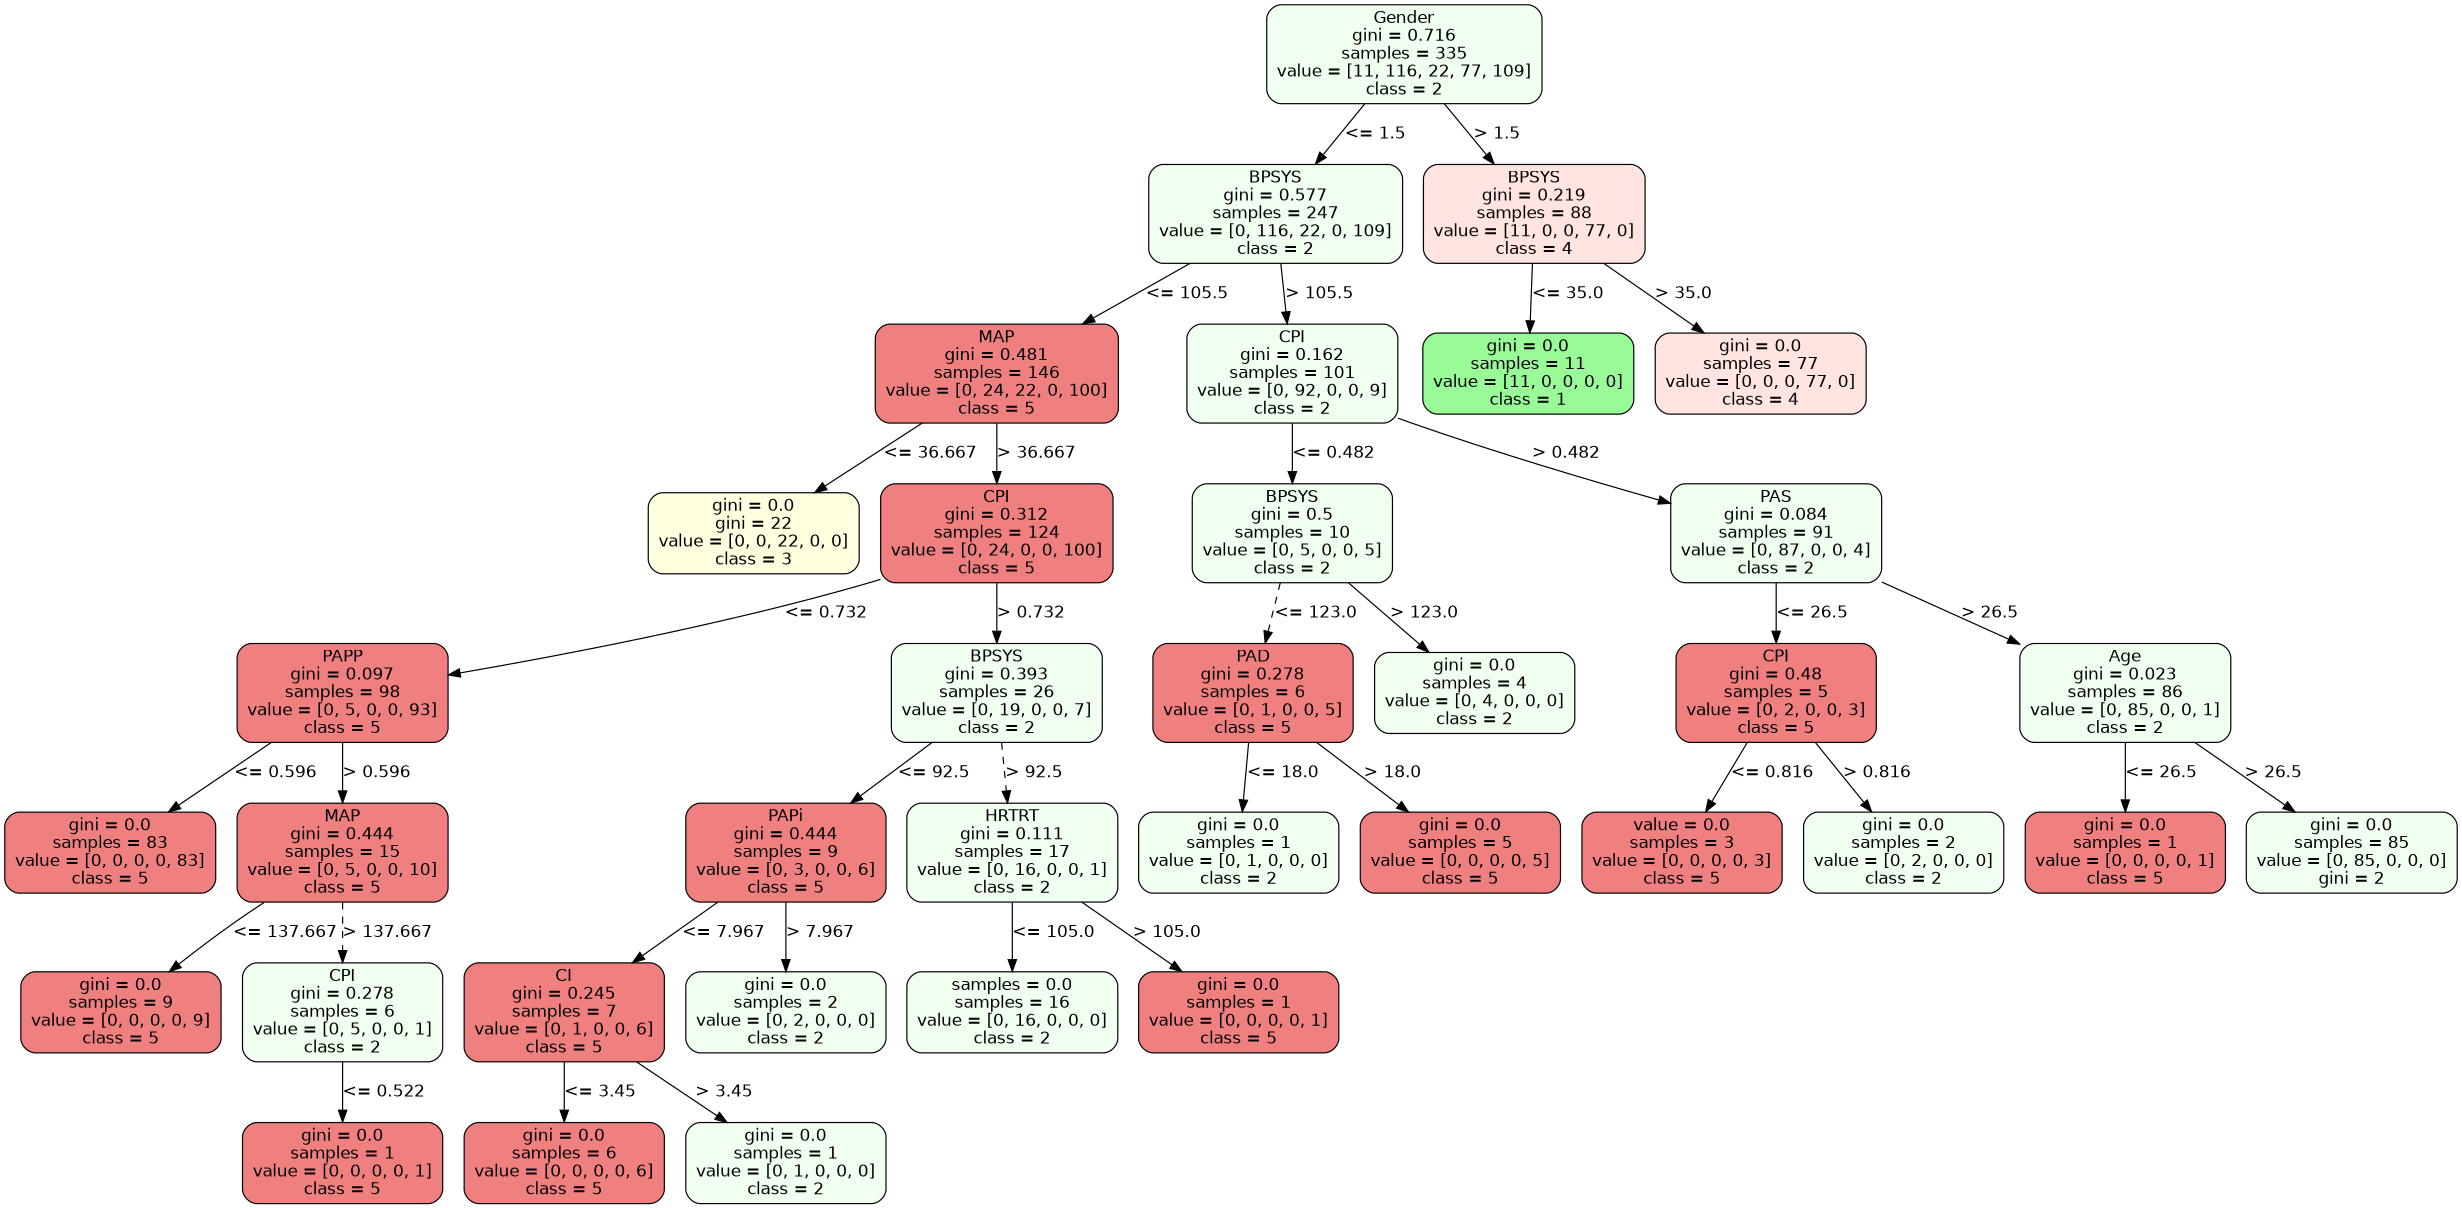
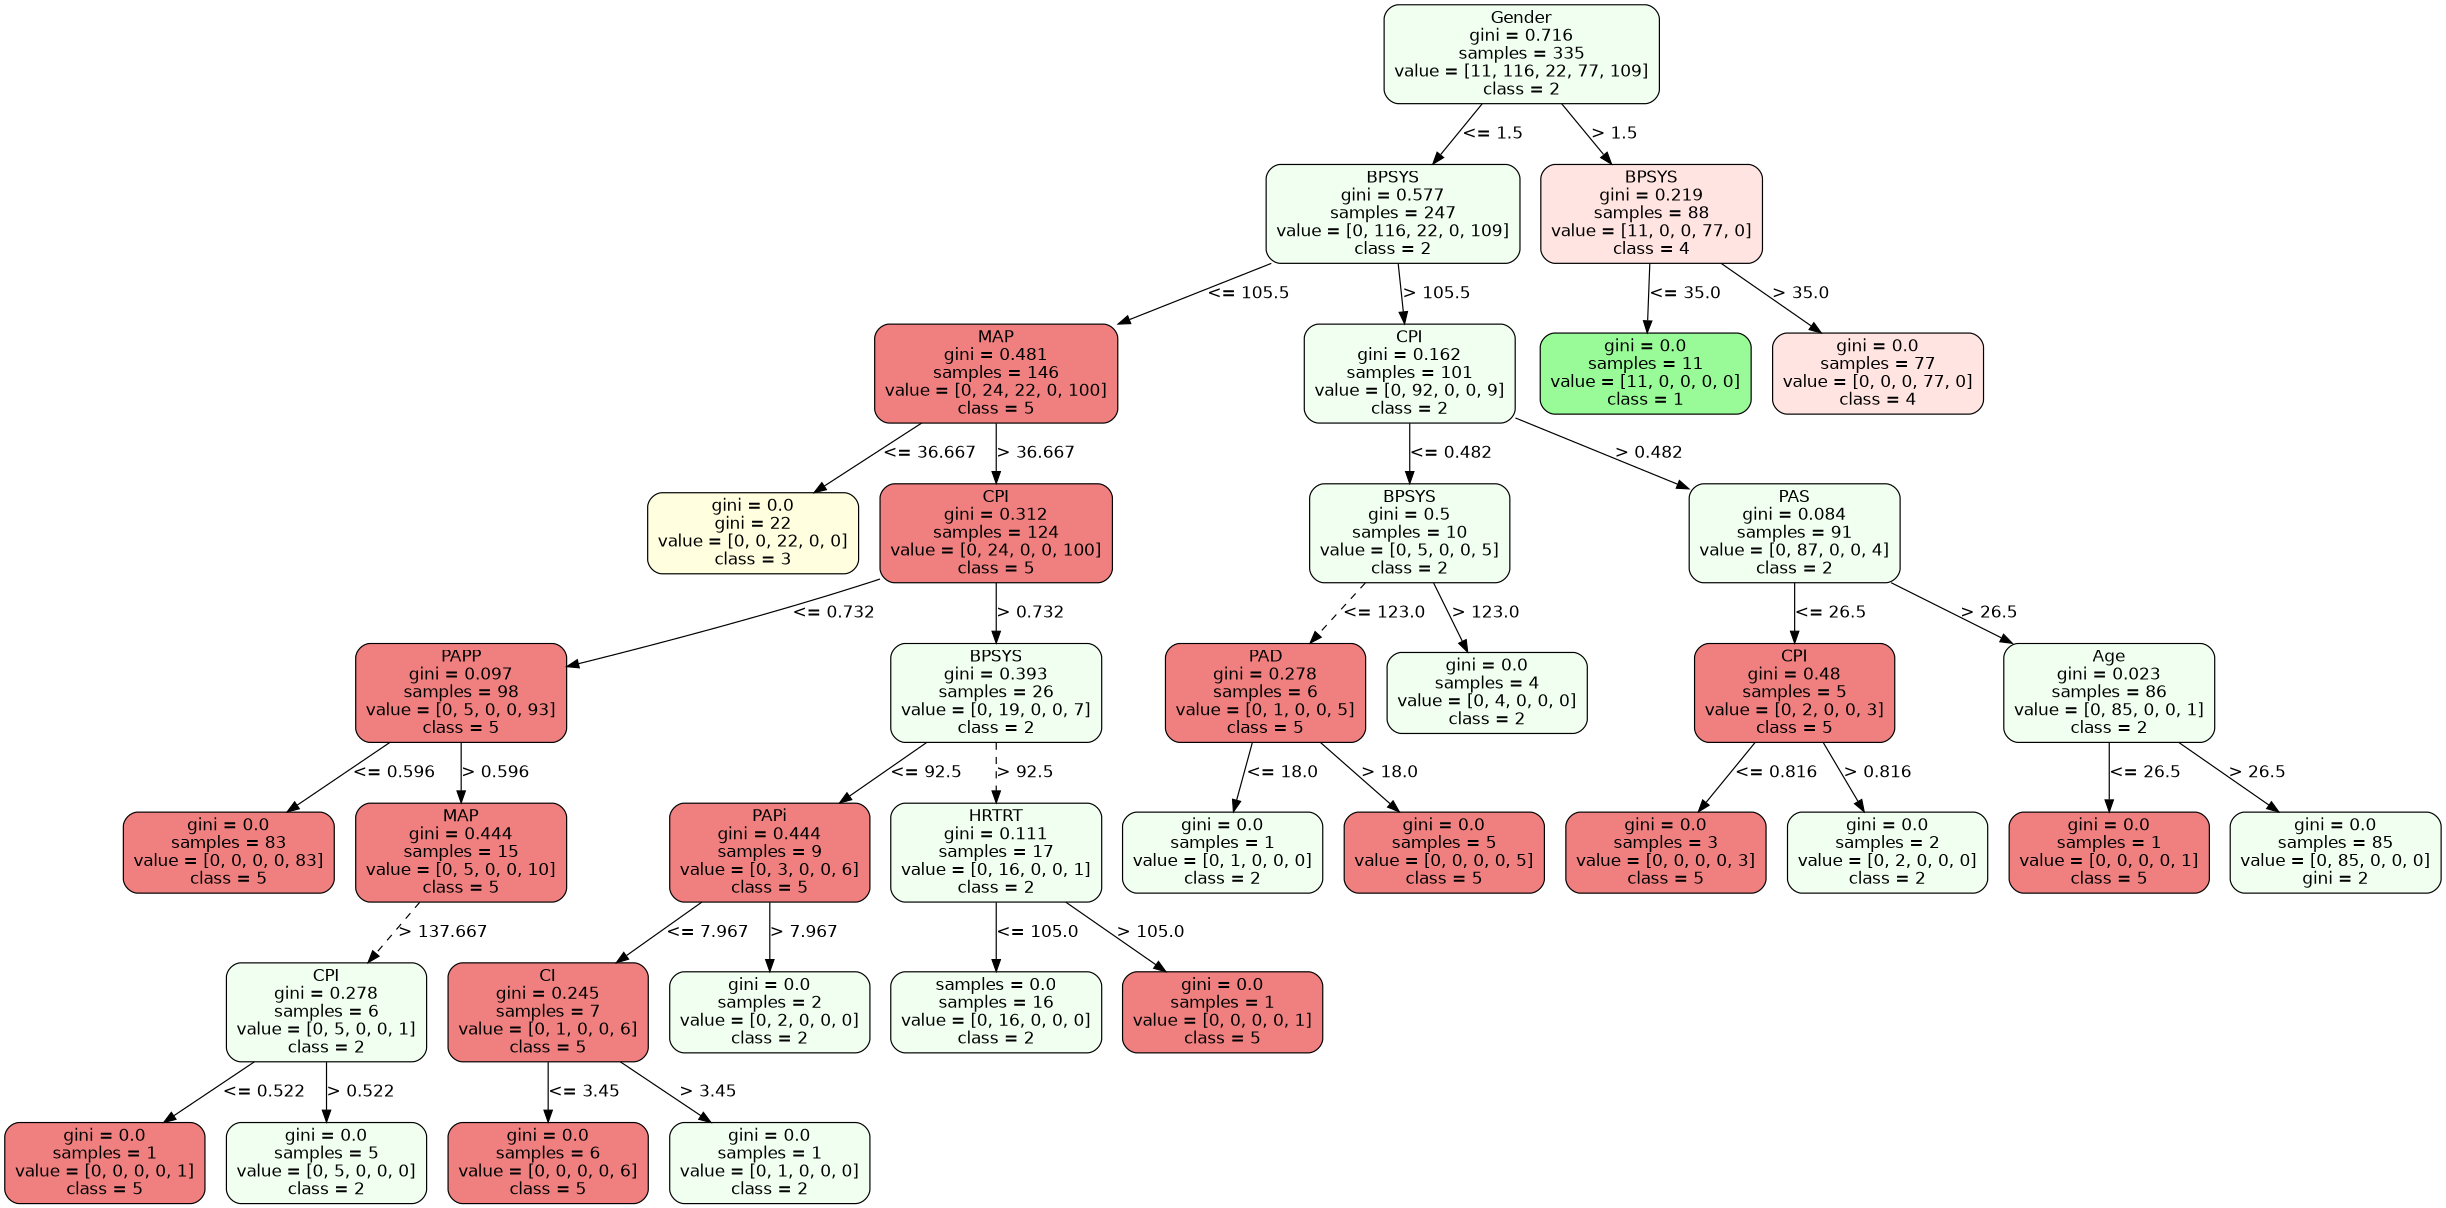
node "value = 0.0 samples = 3 value = [0, 0, 0, 0, 3] class = 5": label "value = 0.0 samples = 3 value = [0, 0, 0, 0, 3] class = 5" -> "gini = 0.0 samples = 3 value = [0, 0, 0, 0, 3] class = 5"
node "gini = 0.0 samples = 9 value = [0, 0, 0, 0, 9] class = 5": removed
node "gini = 0.0 samples = 5 value = [0, 5, 0, 0, 0] class = 2": added
